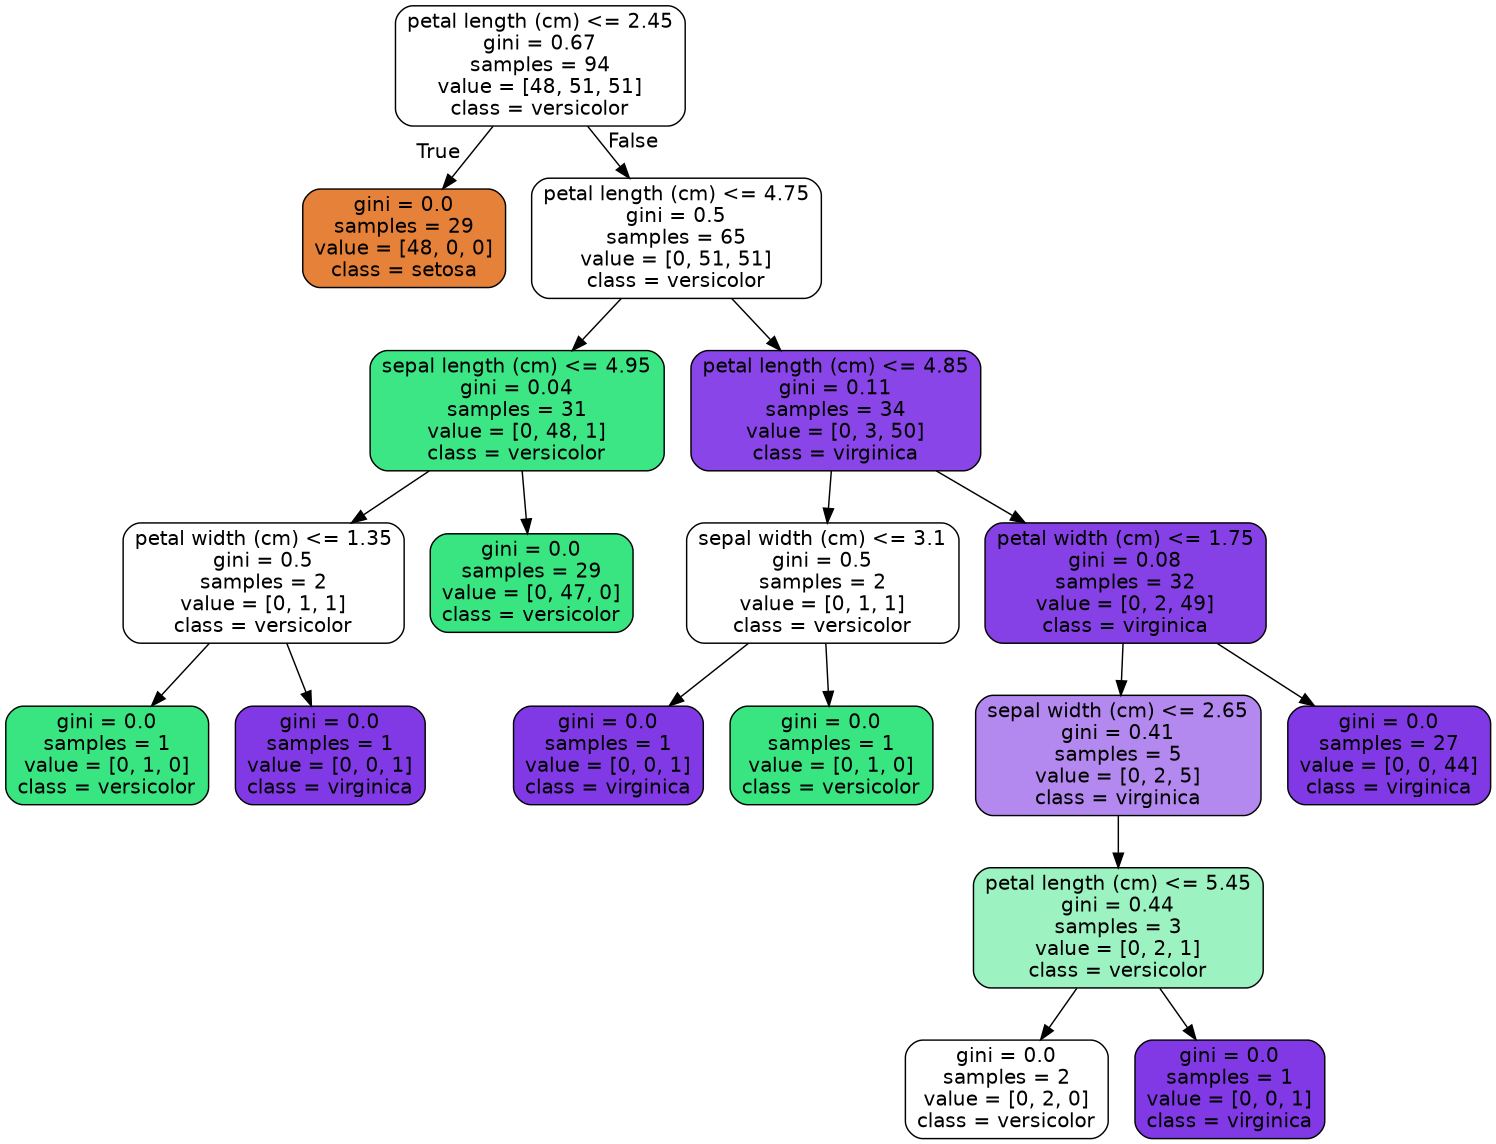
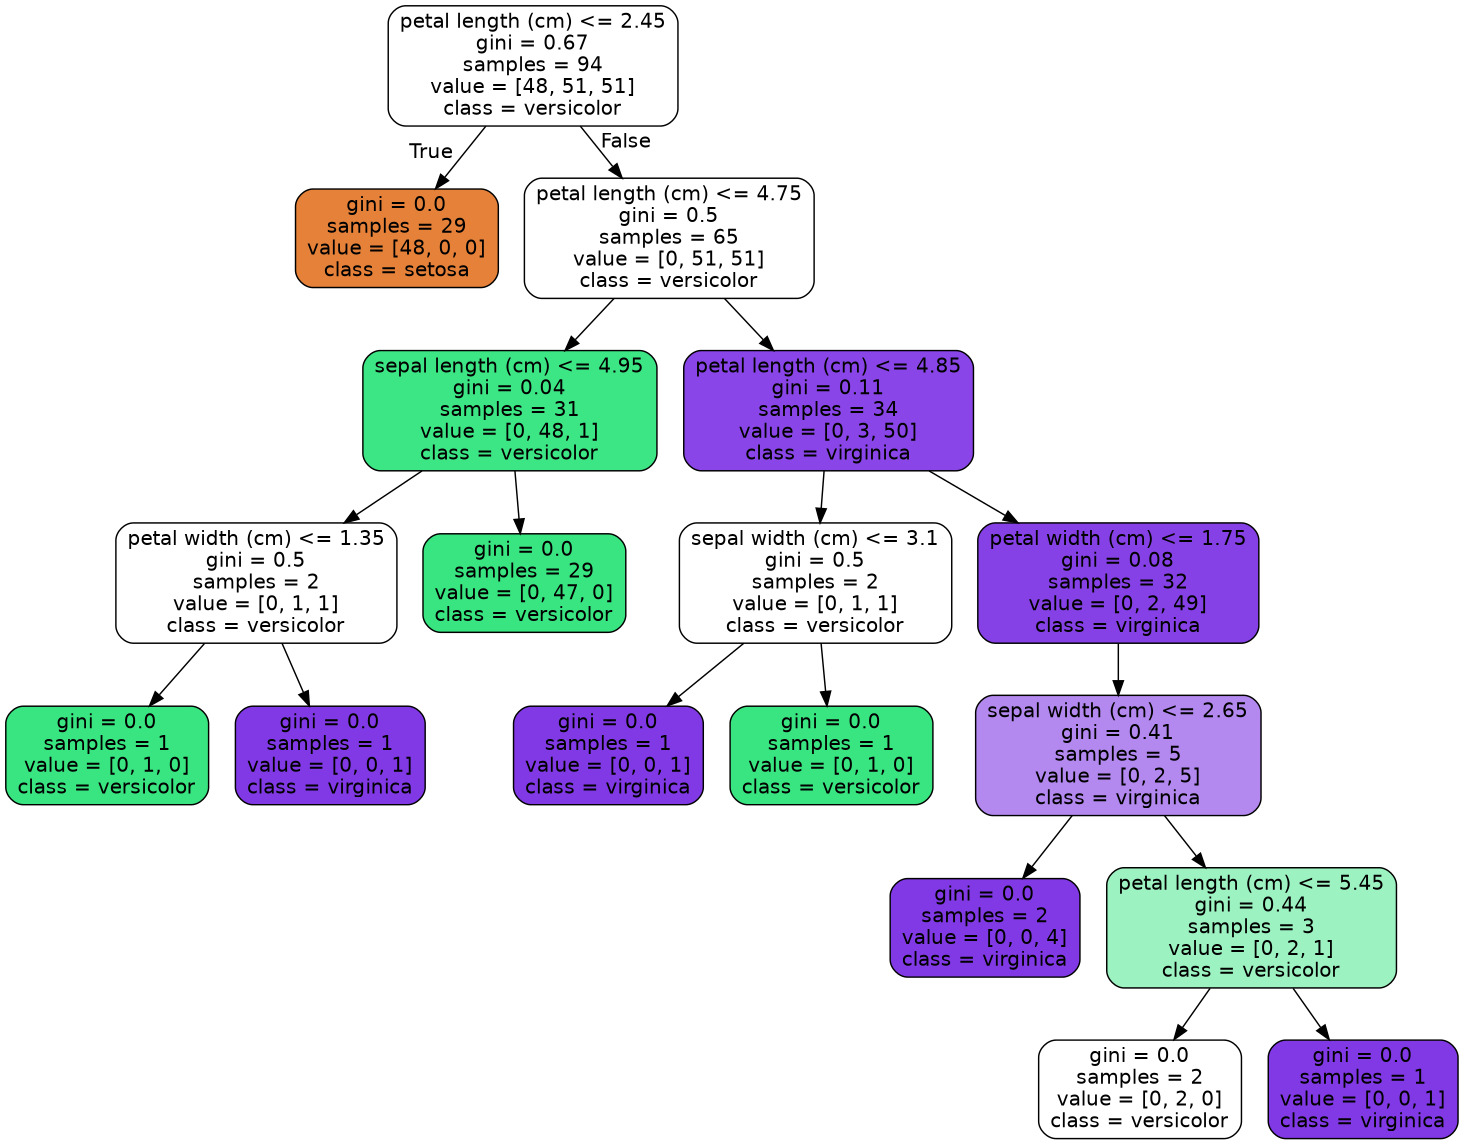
node "gini = 0.0 samples = 27 value = [0, 0, 44] class = virginica": removed
node "gini = 0.0 samples = 2 value = [0, 0, 4] class = virginica": added
